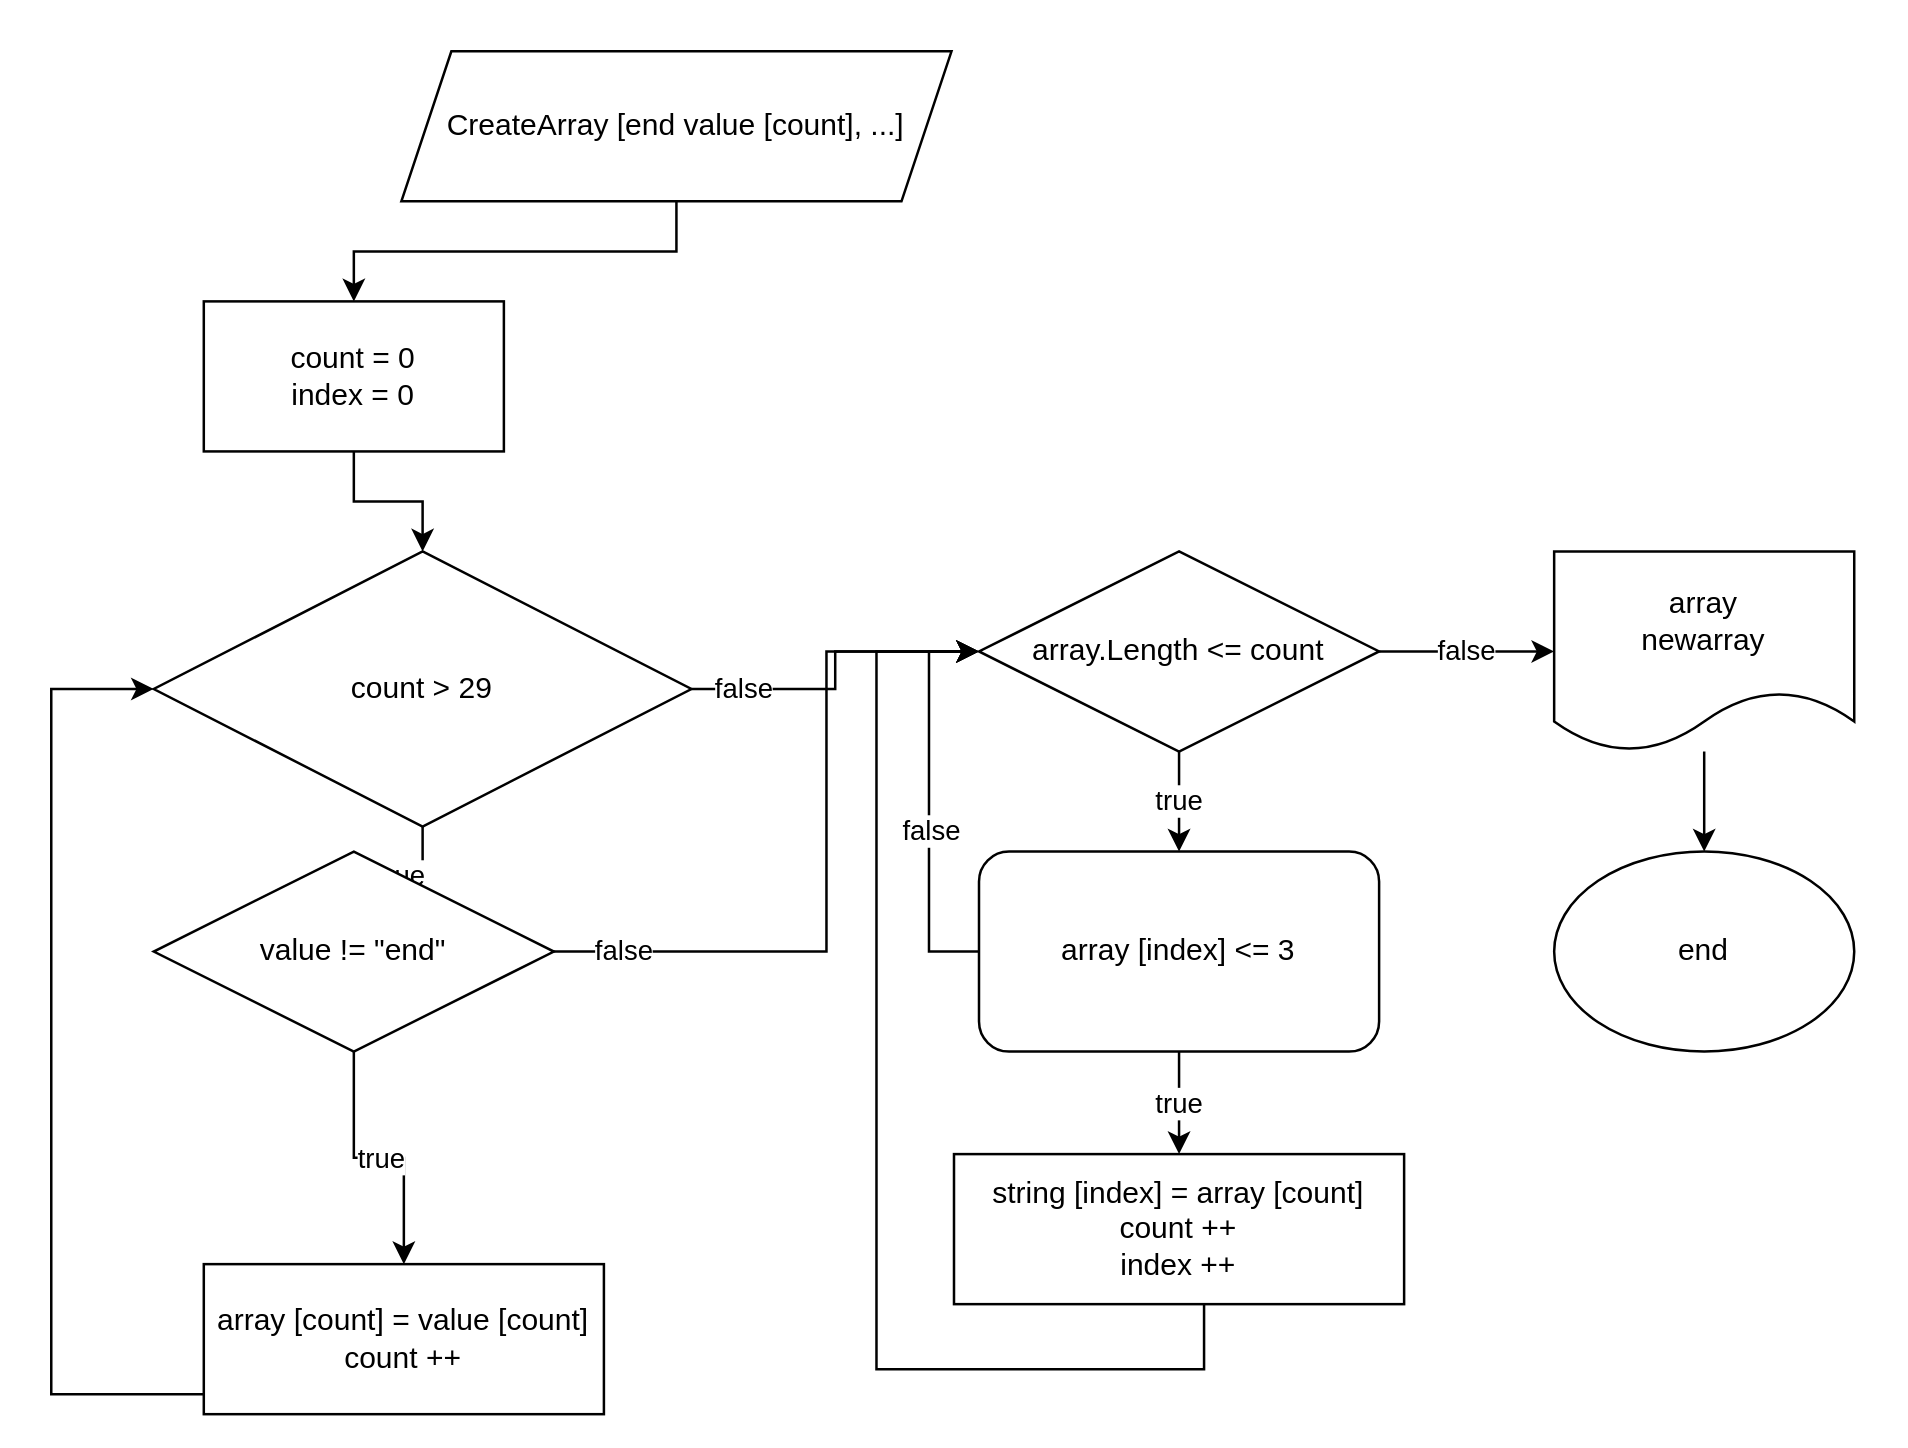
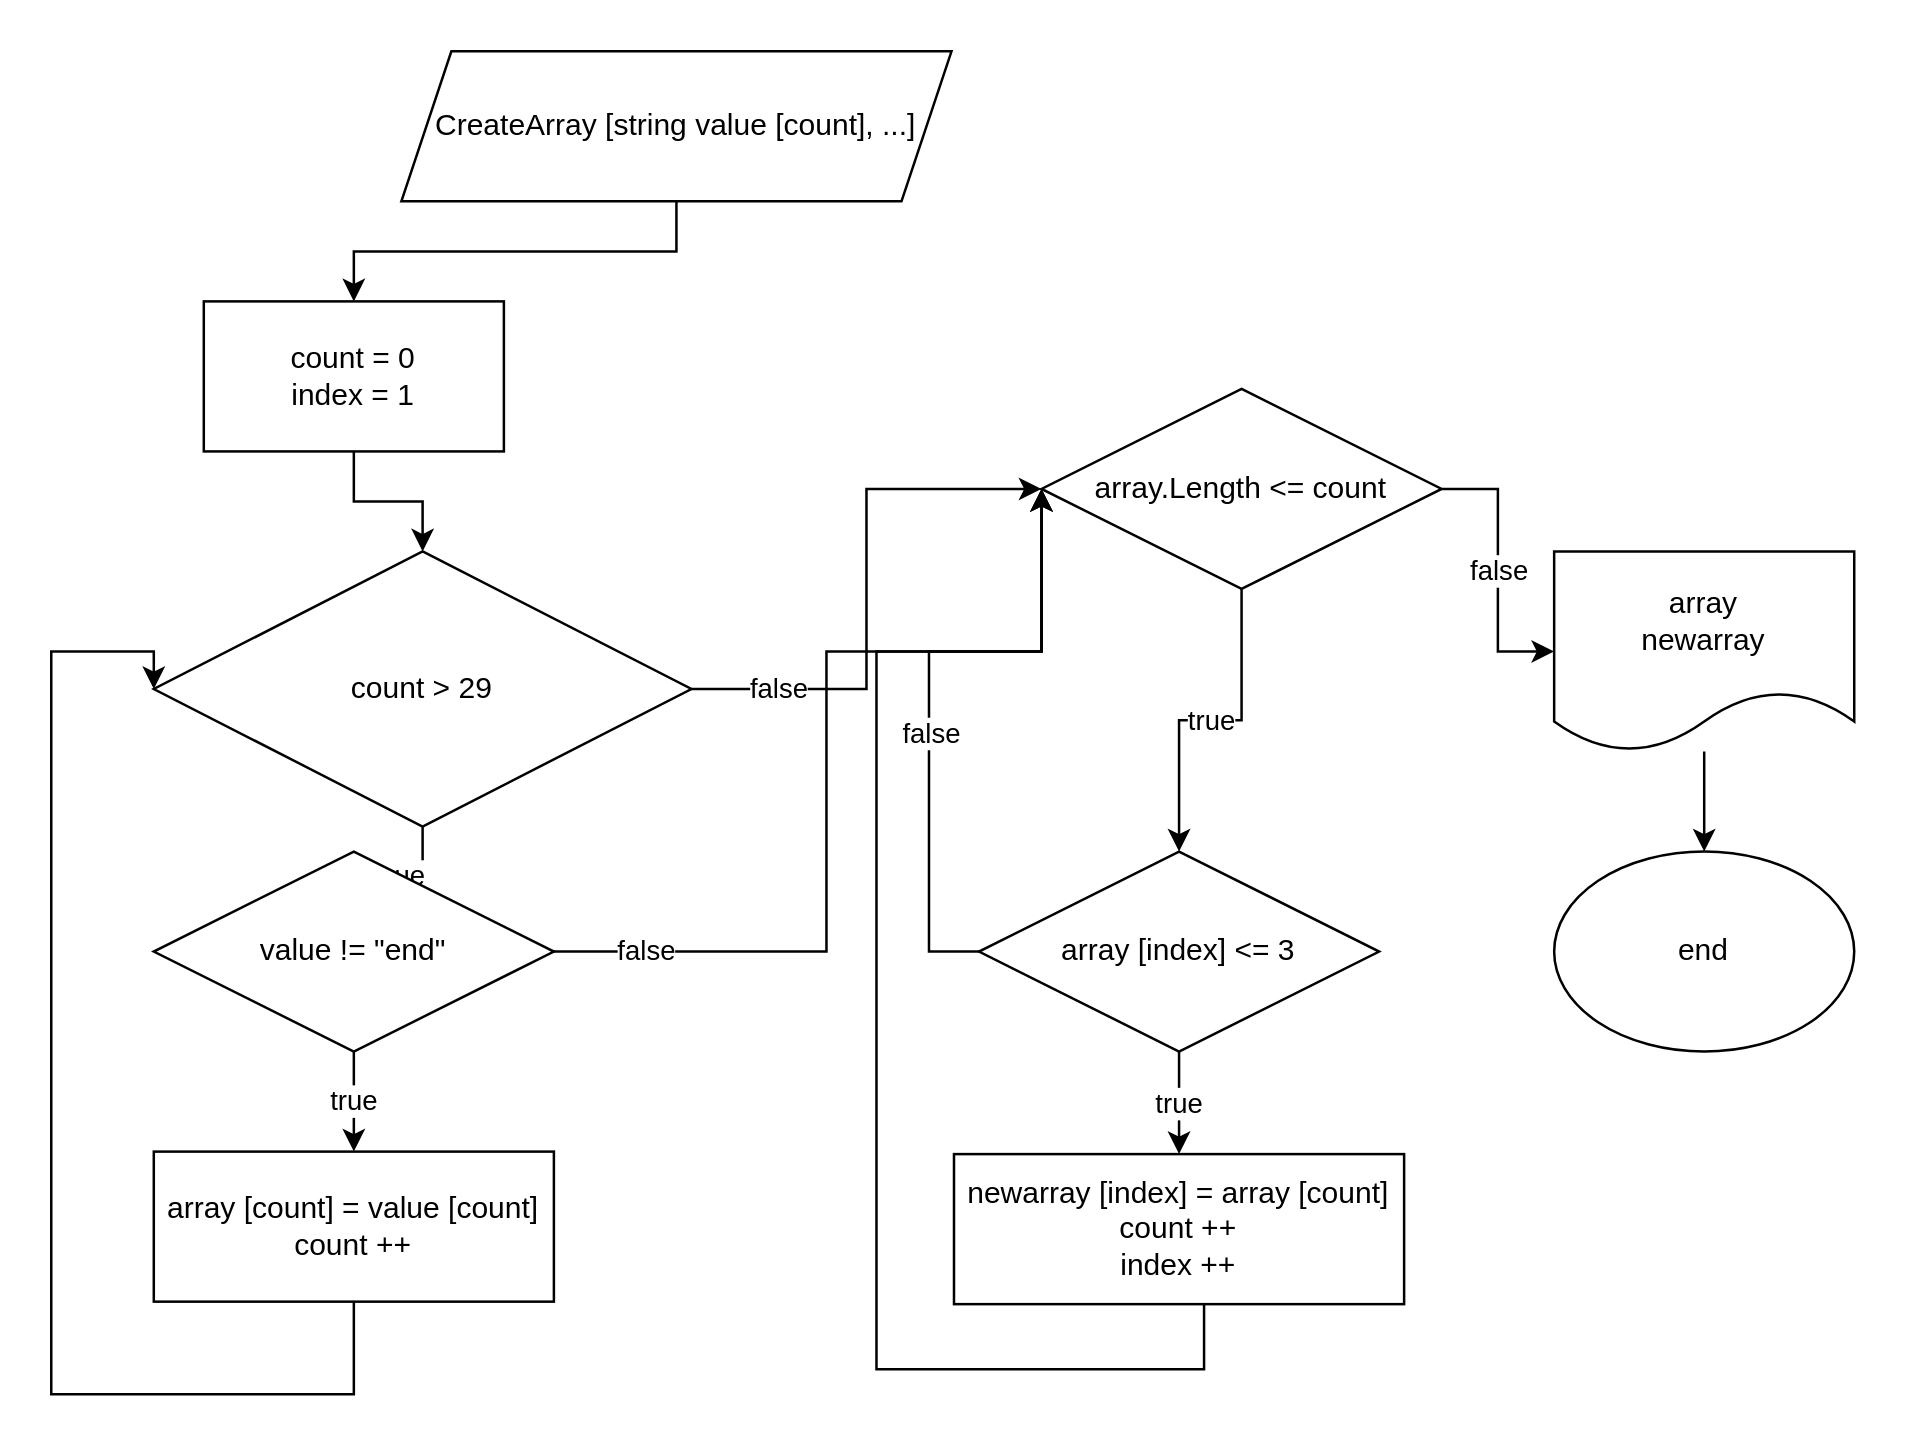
node "CreateArray [end value [count], ...]": label "CreateArray [end value [count], ...]" -> "CreateArray [string value [count], ...]"
node "count = 0 index = 0": label "count = 0 index = 0" -> "count = 0 index = 1"
node "array.Length <= count": moved (1179, 651) -> (1241, 489)
node "array [index] <= 3": shape rounded rectangle -> diamond
node "string [index] = array [count] count ++ index ++": label "string [index] = array [count] count ++ index ++" -> "newarray [index] = array [count] count ++ index ++"
node "array [count] = value [count] count ++": moved (404, 1339) -> (354, 1226)
